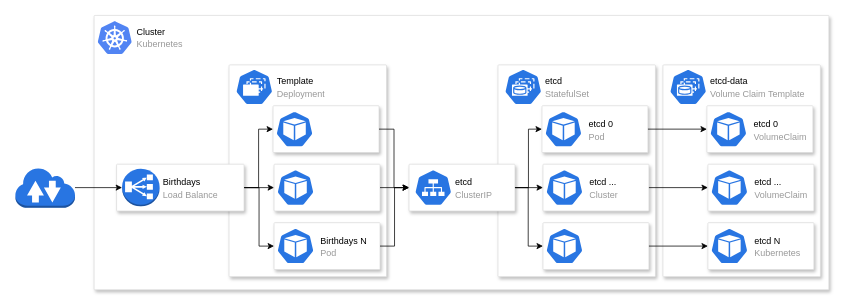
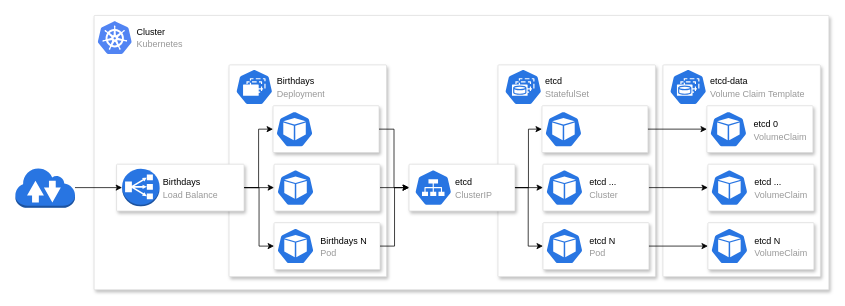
node "TemplateDeployment": label "TemplateDeployment" -> "BirthdaysDeployment"
node "etcd 0Pod": removed
node "etcd NKubernetes": label "etcd NKubernetes" -> "etcd NVolumeClaim"
node "etcd NPod": added
